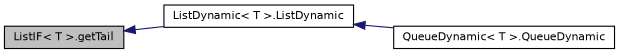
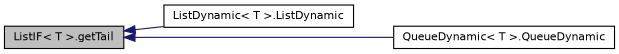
edge "QueueDynamic< T >.QueueDynamic" -> "ListDynamic< T >.ListDynamic": now "QueueDynamic< T >.QueueDynamic" -> "ListIF< T >.getTail"
